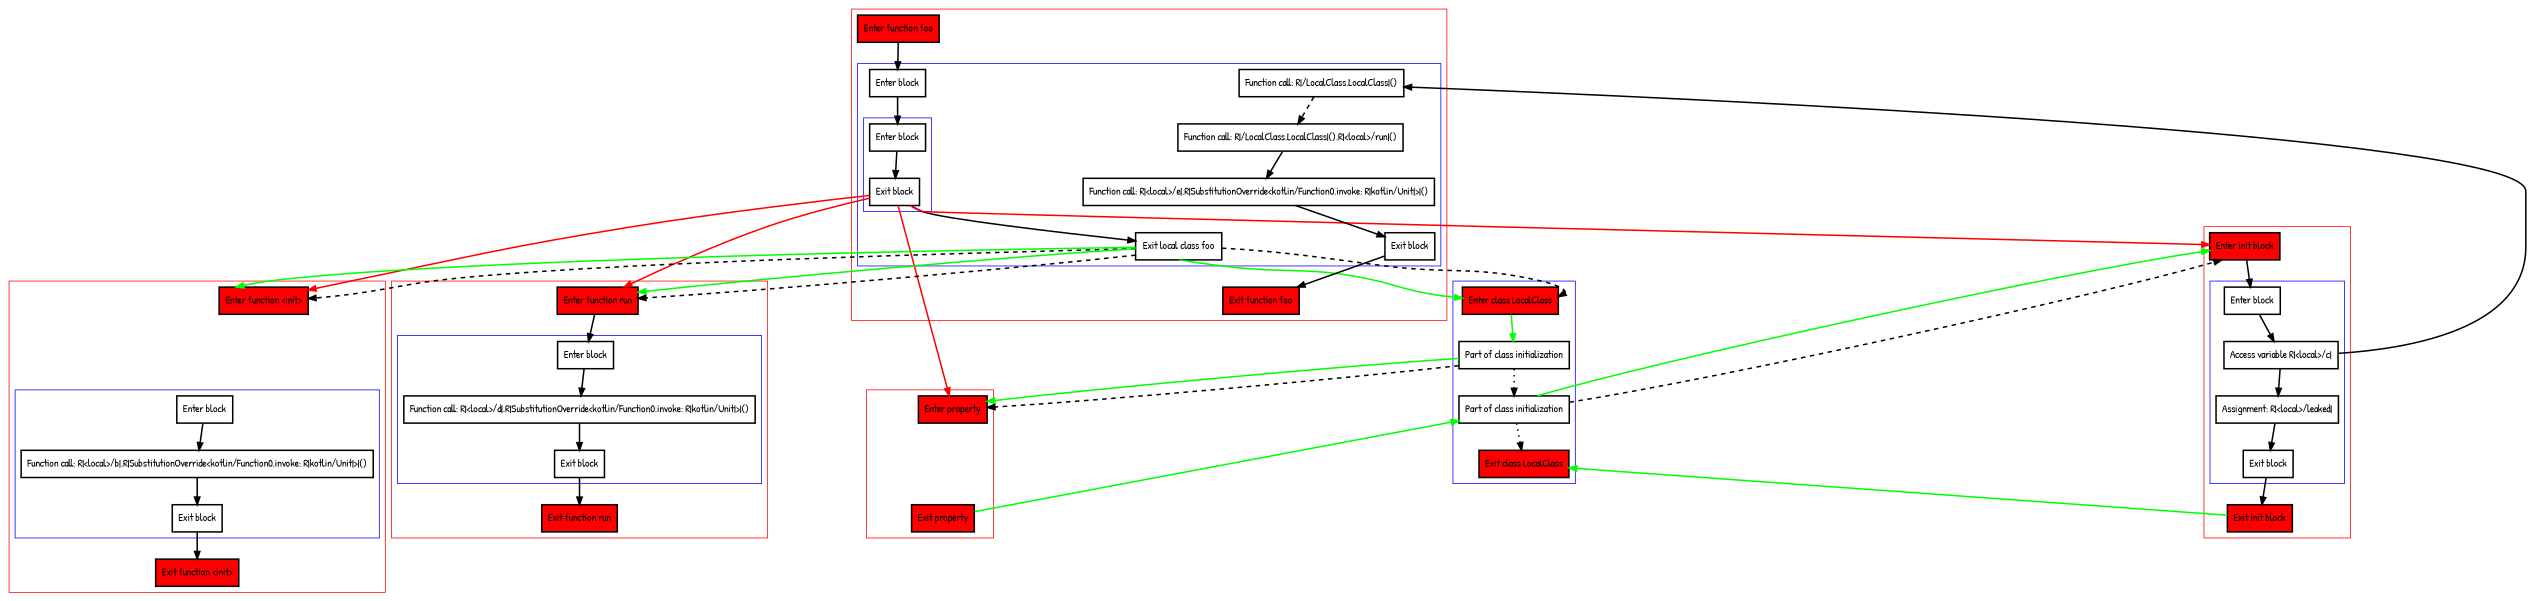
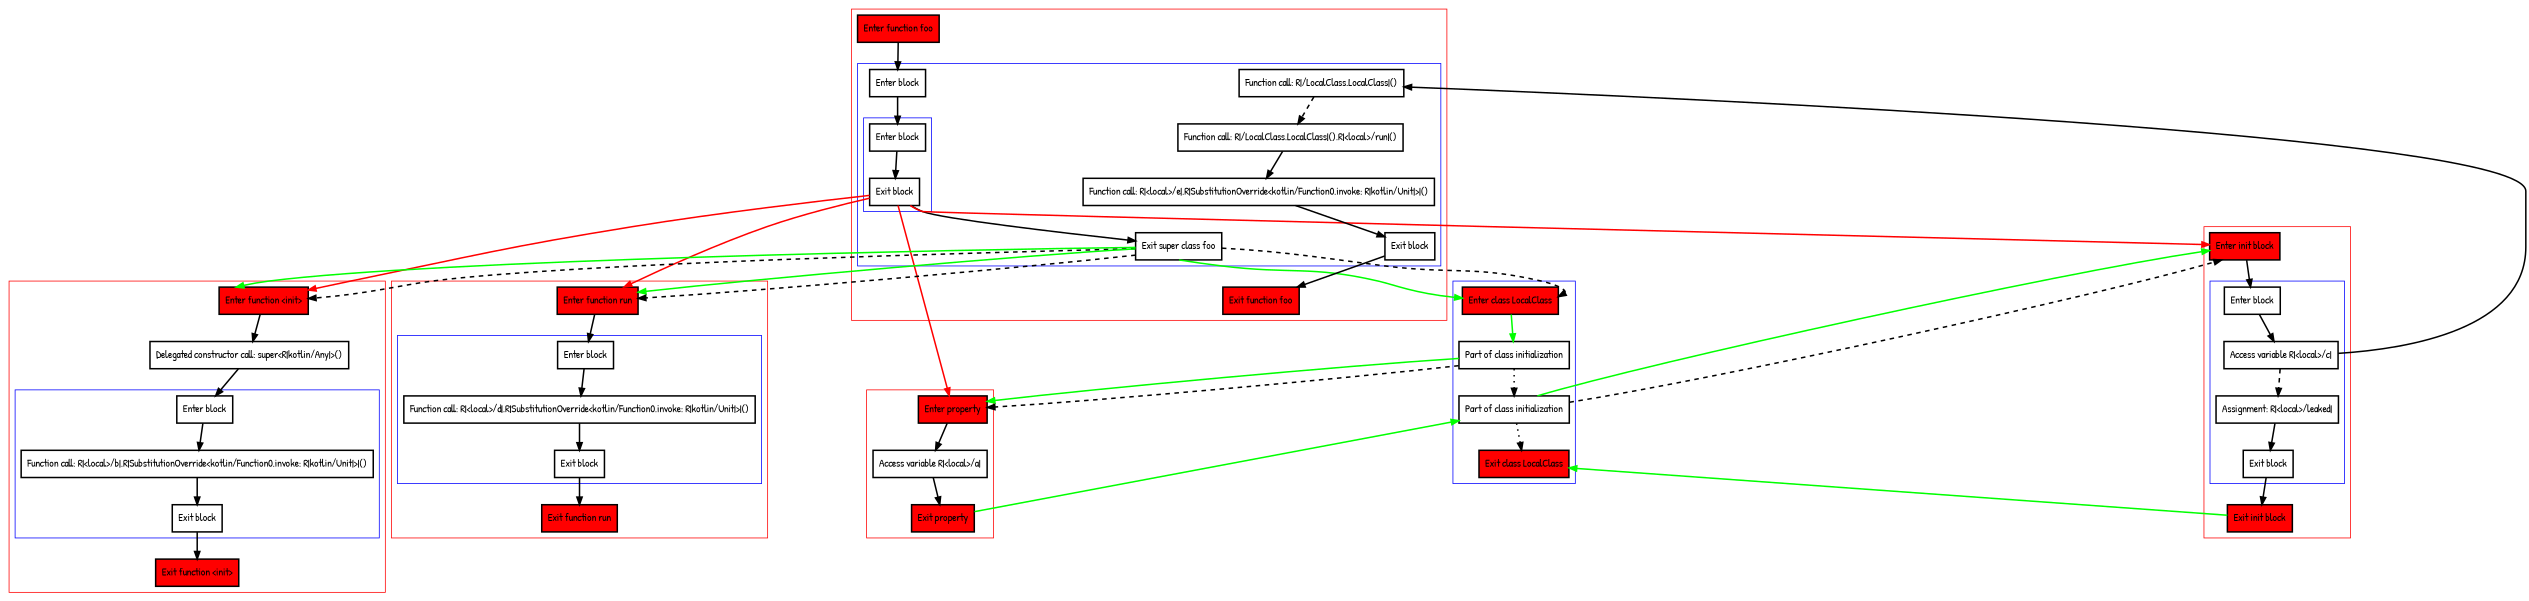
node "Exit local class foo": label "Exit local class foo" -> "Exit super class foo"
node "Delegated constructor call: super<R|kotlin/Any|>()": added
edge "Access variable R|<local>/c|" -> "Assignment: R|<local>/leaked|": style solid -> dashed
node "Access variable R|<local>/a|": added
